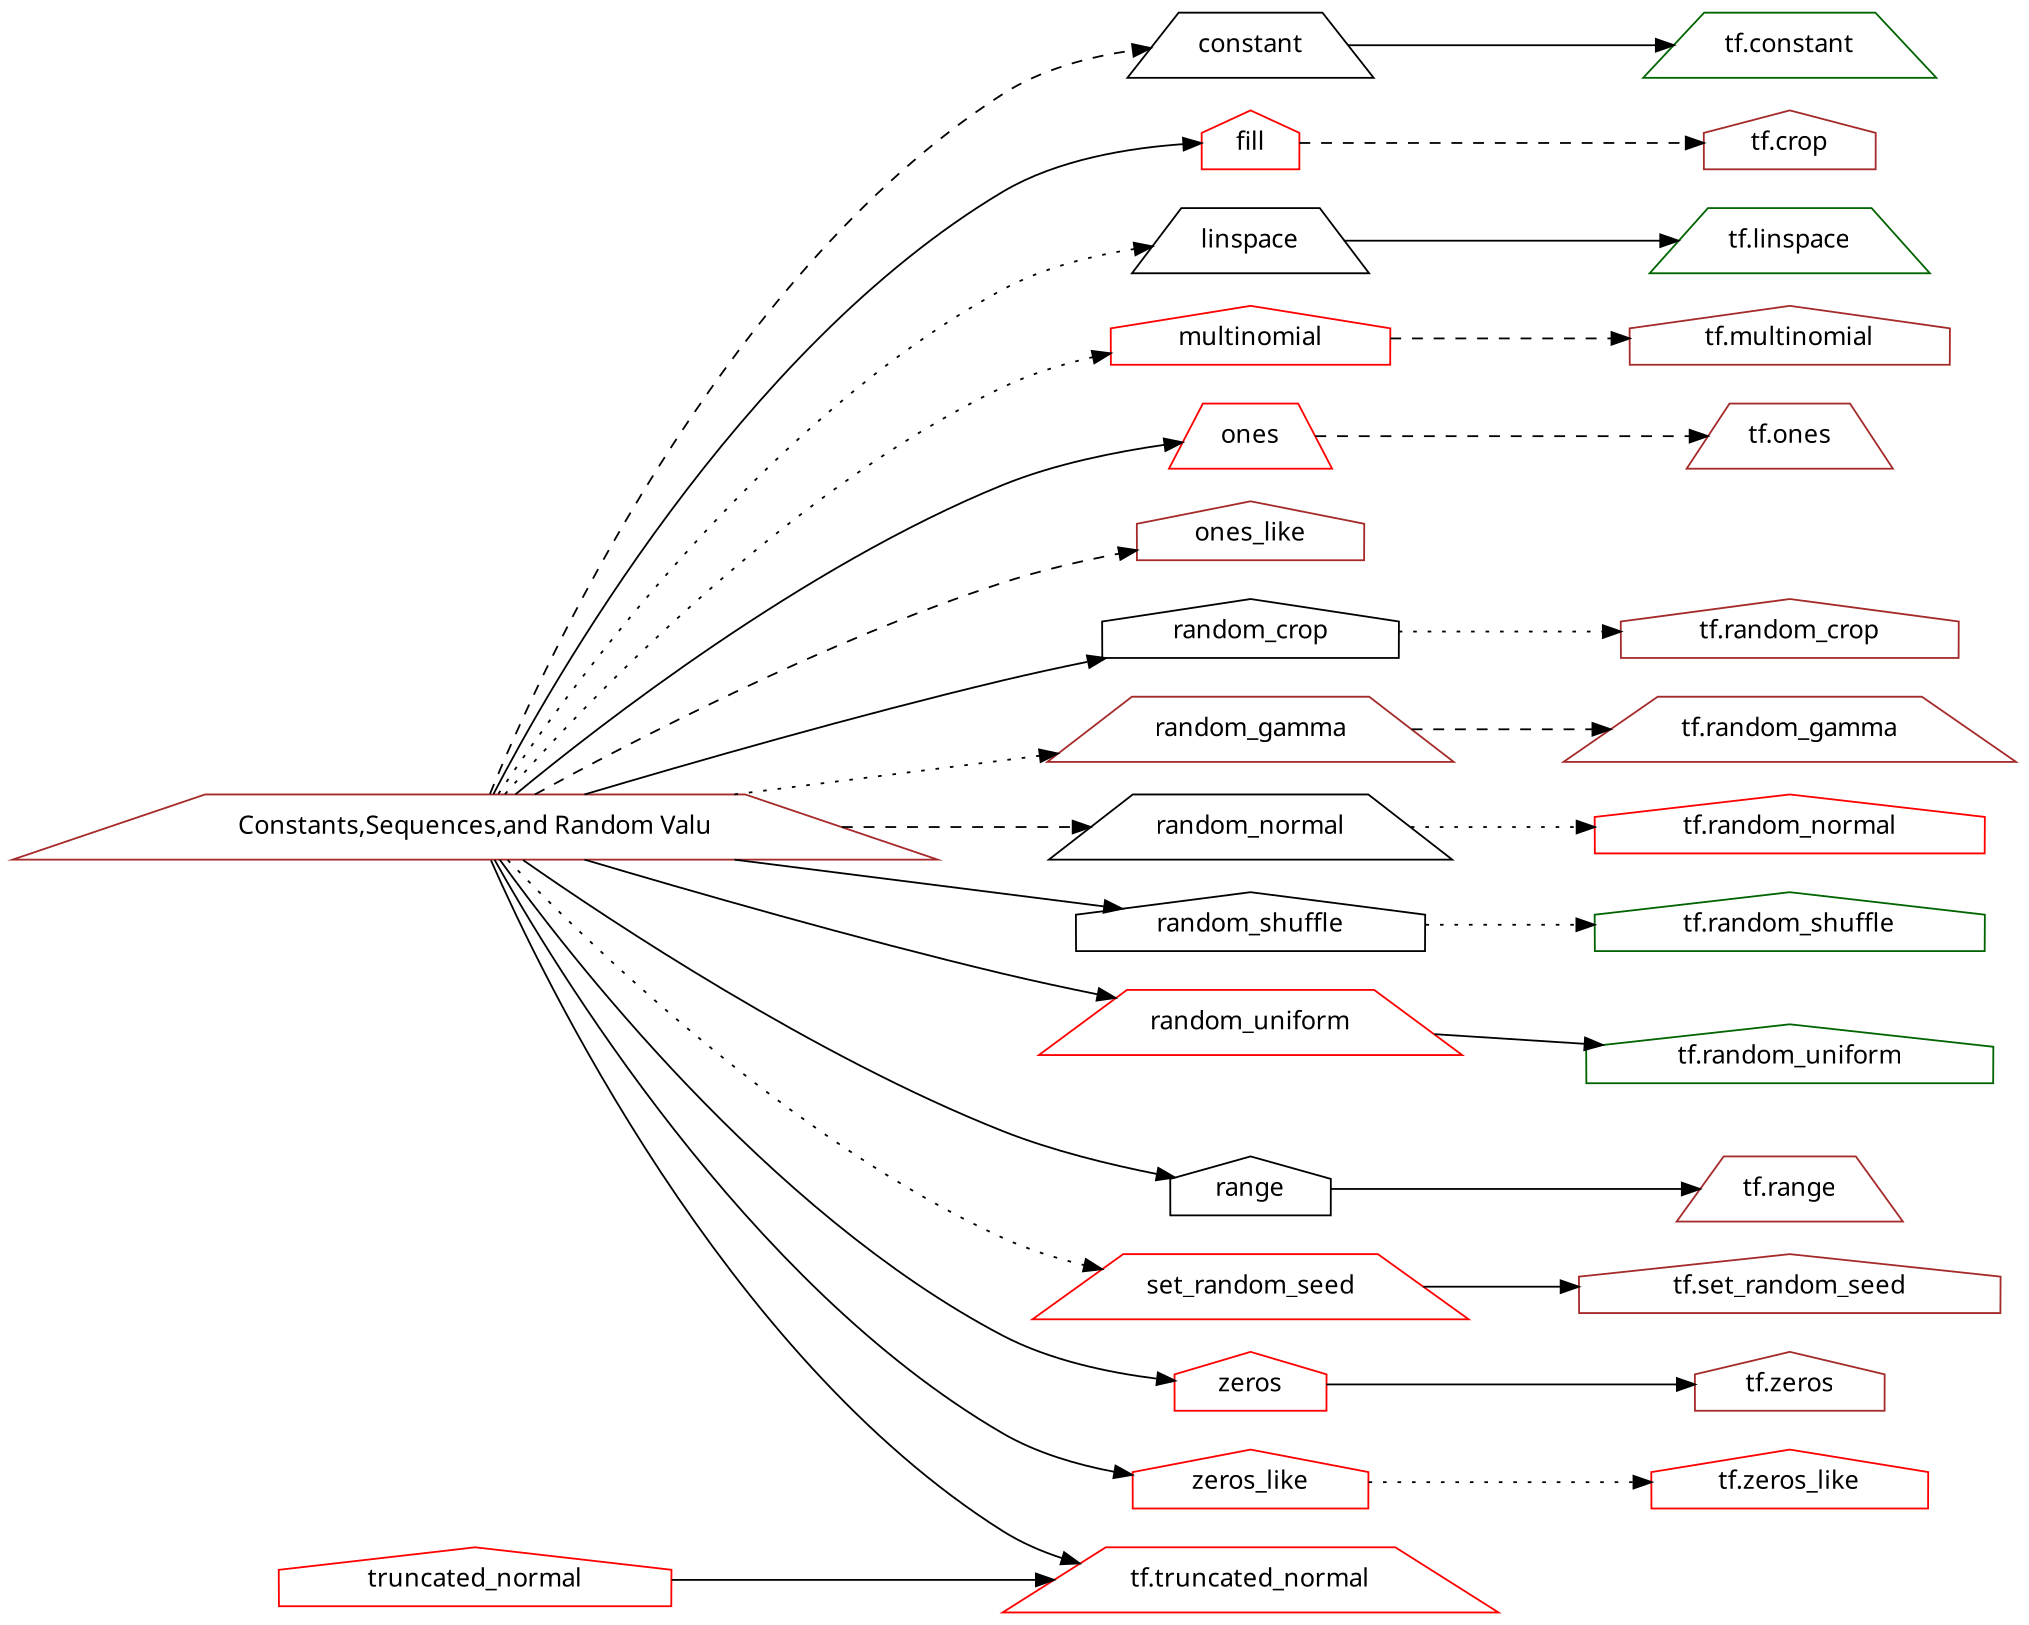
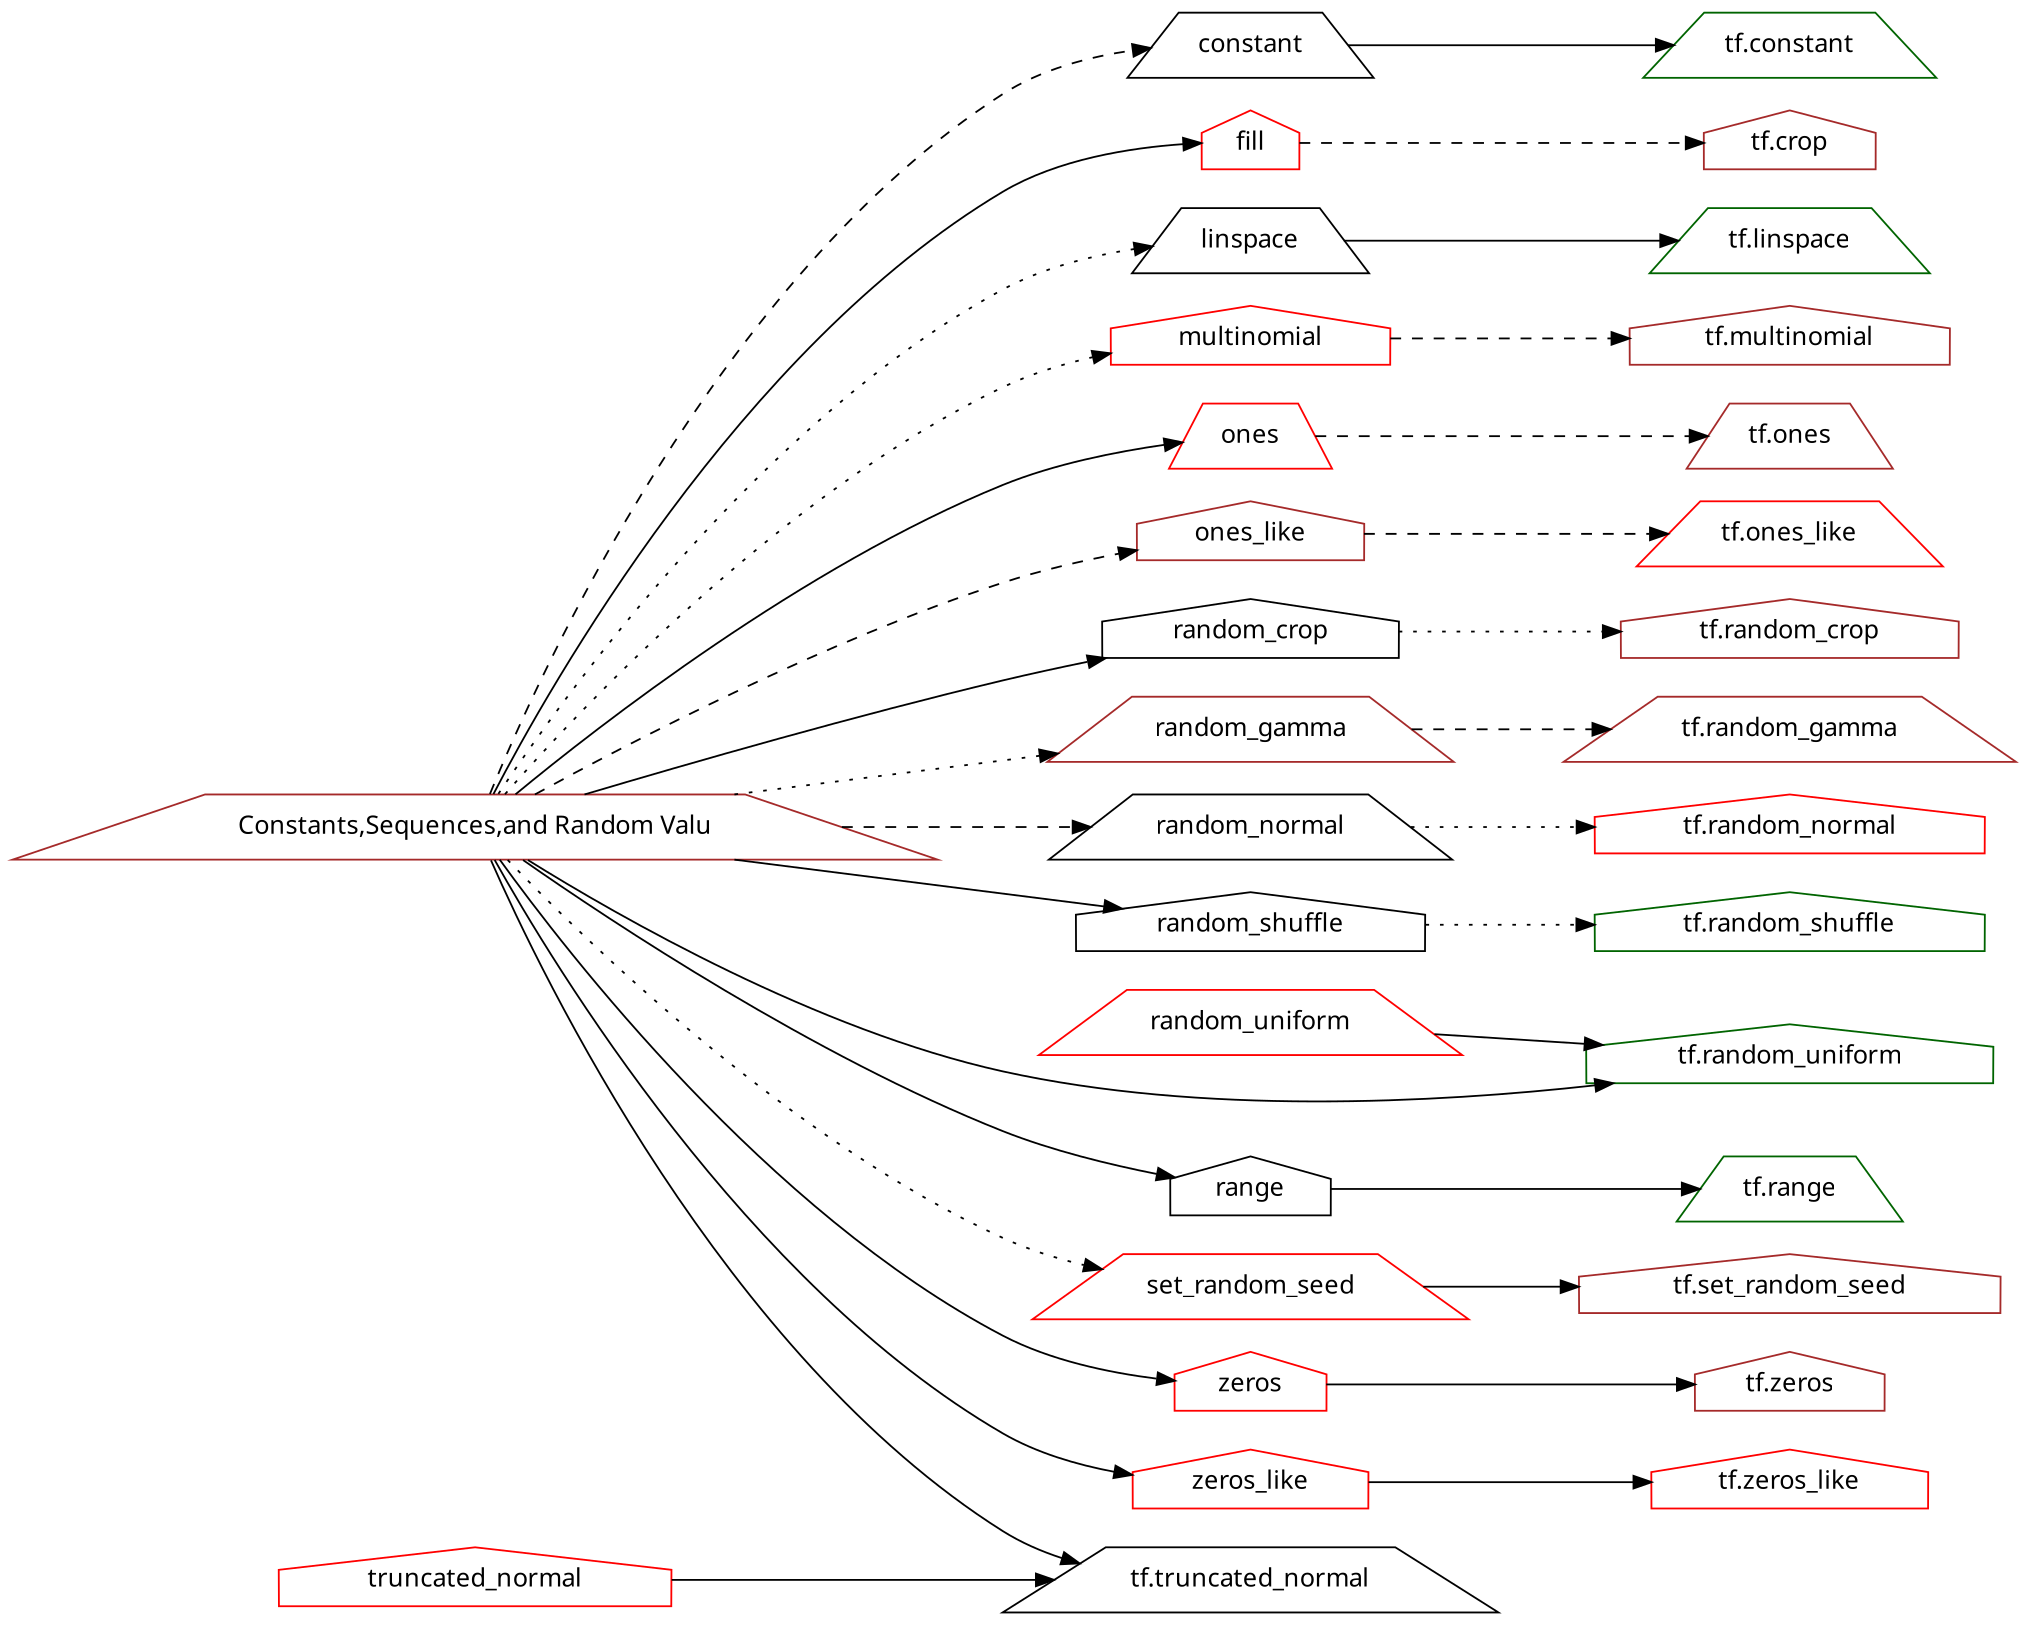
node "tf.ones_like": added
edge "Constants,Sequences,and Random Valu" -> "random_uniform": now "Constants,Sequences,and Random Valu" -> "tf.random_uniform"
node "tf.range": color brown -> darkgreen
edge "zeros_like" -> "tf.zeros_like": style dotted -> solid
node "tf.truncated_normal": color red -> black
